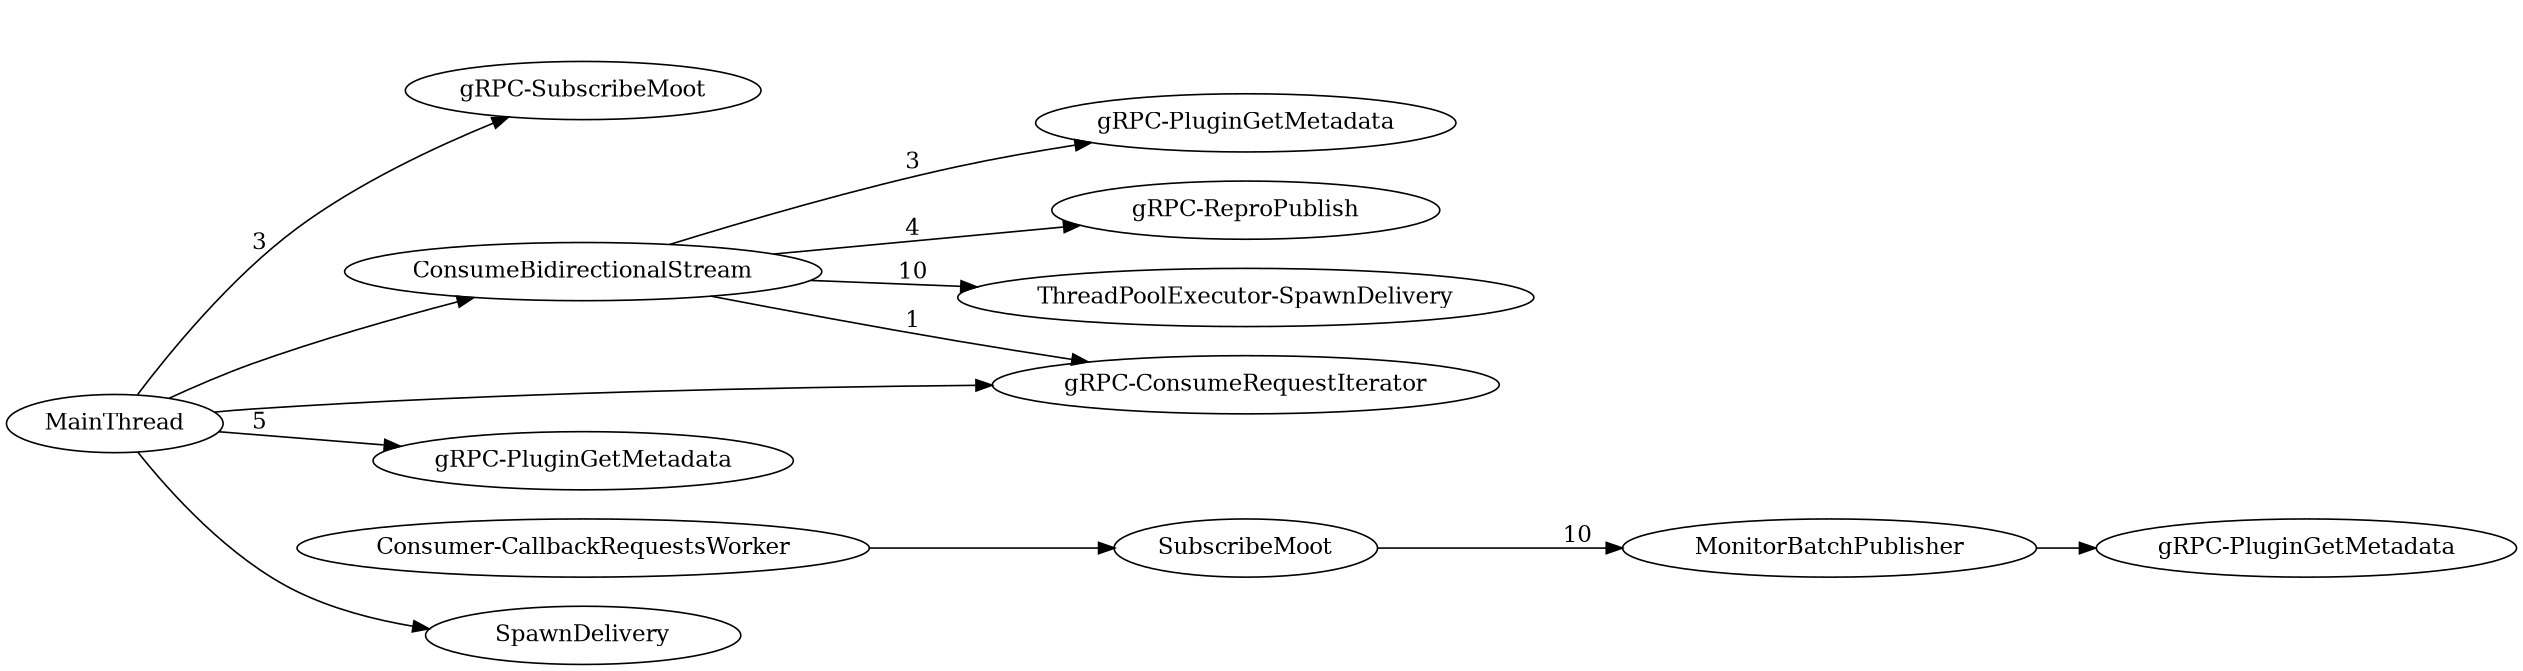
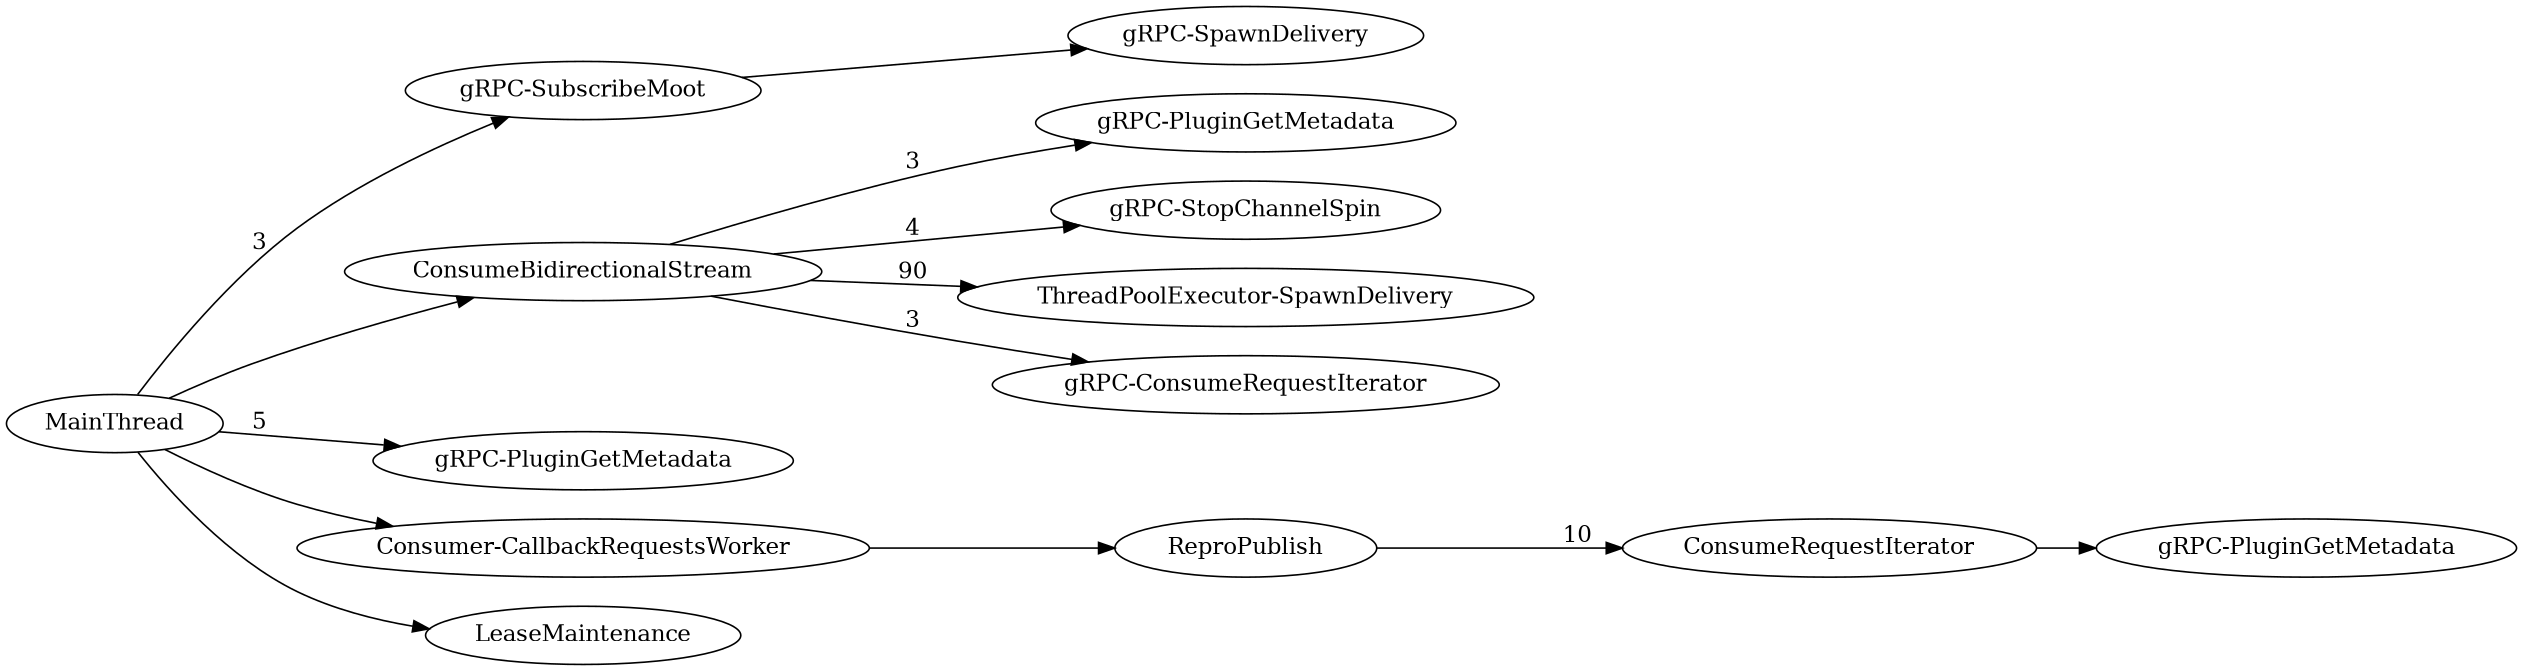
node "gRPC-SpawnDelivery": added
node "gRPC-ReproPublish": label "gRPC-ReproPublish" -> "gRPC-StopChannelSpin"
edge "ConsumeBidirectionalStream" -> "ThreadPoolExecutor-SpawnDelivery": label "10" -> "90"
edge "ConsumeBidirectionalStream" -> "gRPC-ConsumeRequestIterator": label "1" -> "3"
edge "MainThread" -> "gRPC-ConsumeRequestIterator": now "MainThread" -> "Consumer-CallbackRequestsWorker"
node "SubscribeMoot": label "SubscribeMoot" -> "ReproPublish"
node "MonitorBatchPublisher": label "MonitorBatchPublisher" -> "ConsumeRequestIterator"
node "SpawnDelivery": label "SpawnDelivery" -> "LeaseMaintenance"
